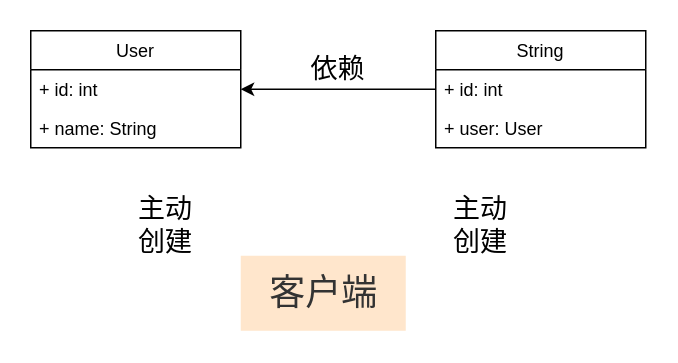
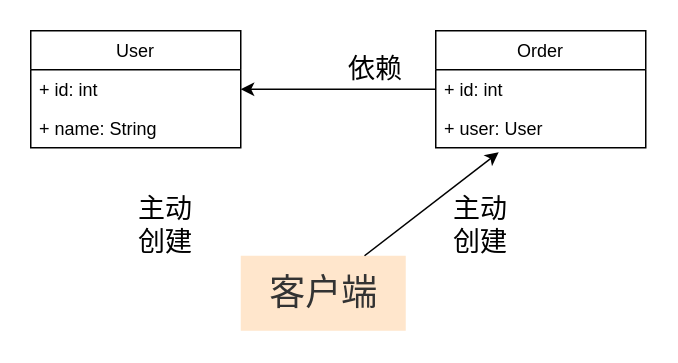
node "String": label "String" -> "Order"
node "依赖": moved (338, 70) -> (376, 70)
edge "客户端" -> "+ user: User": added
